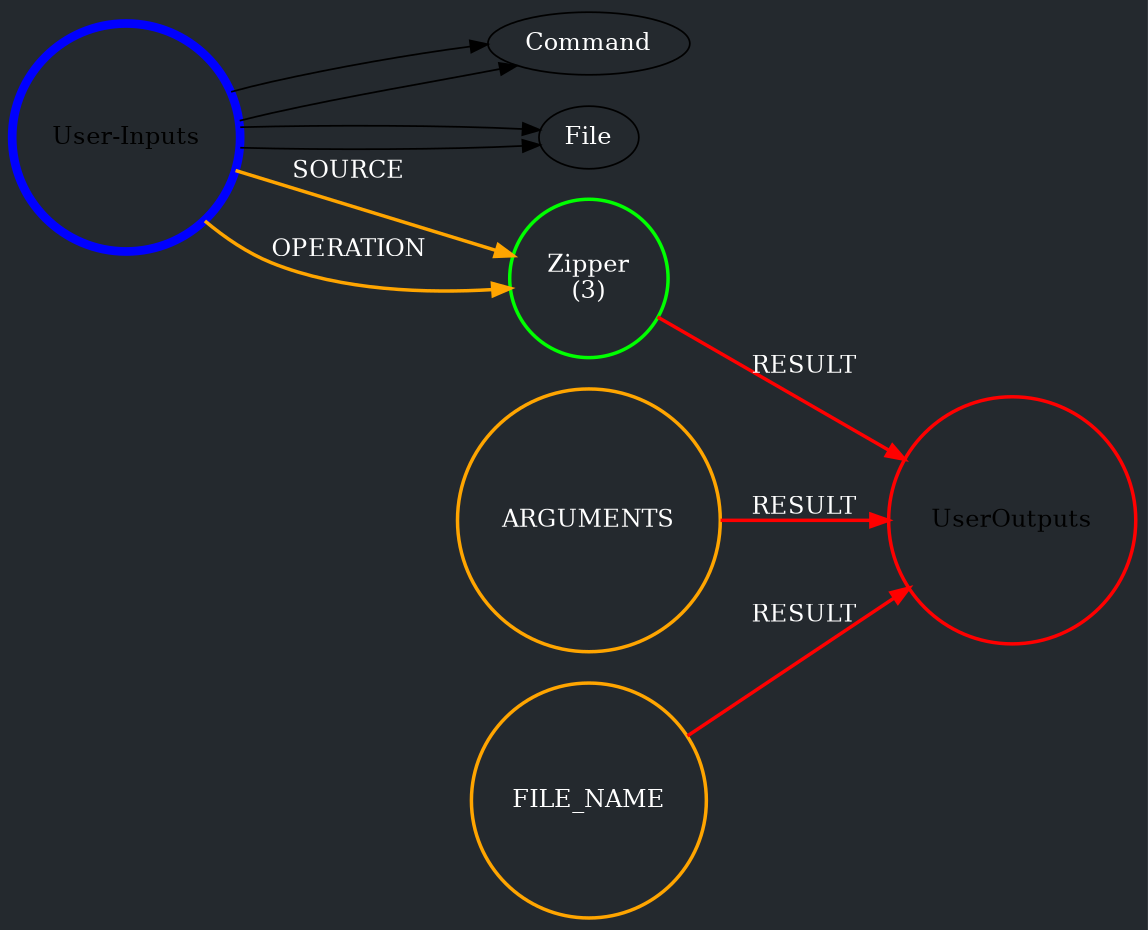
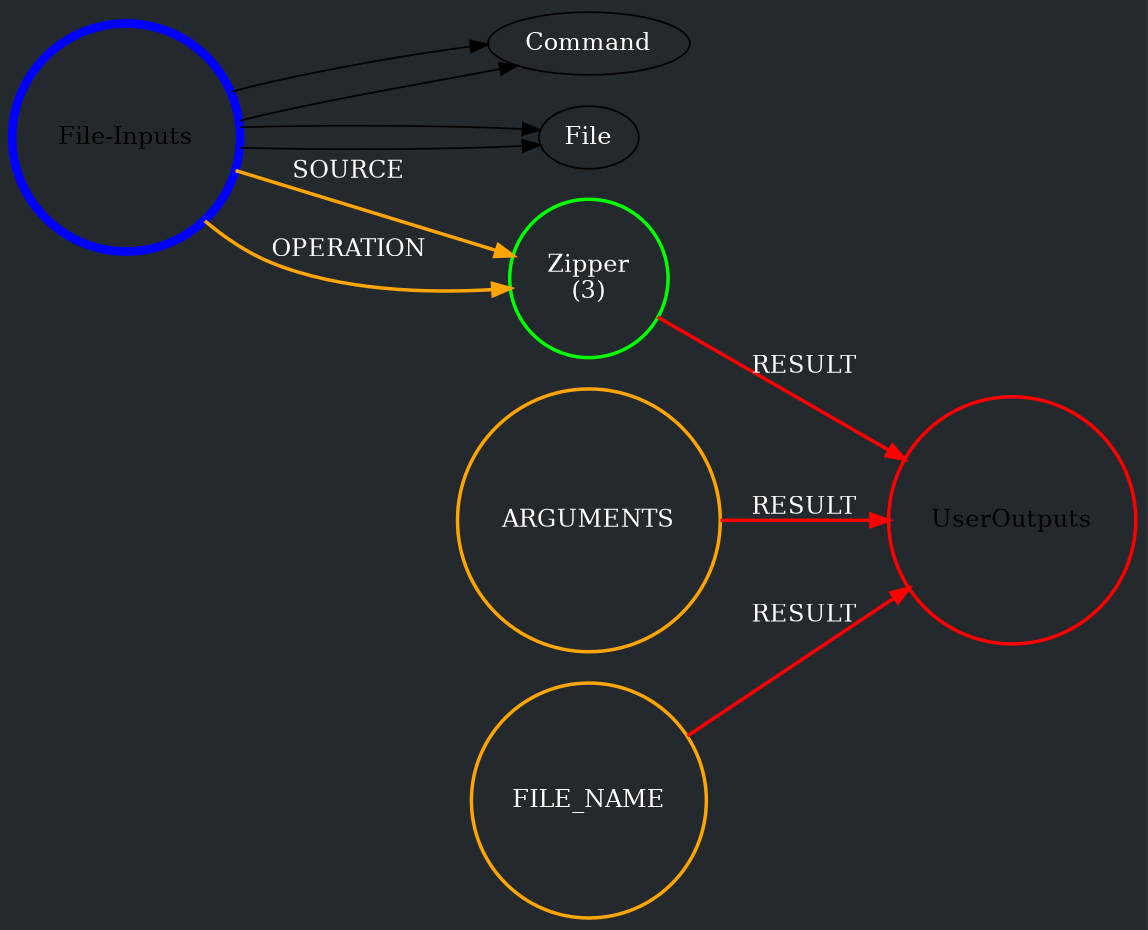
node "User-Inputs": label "User-Inputs" -> "File-Inputs"
